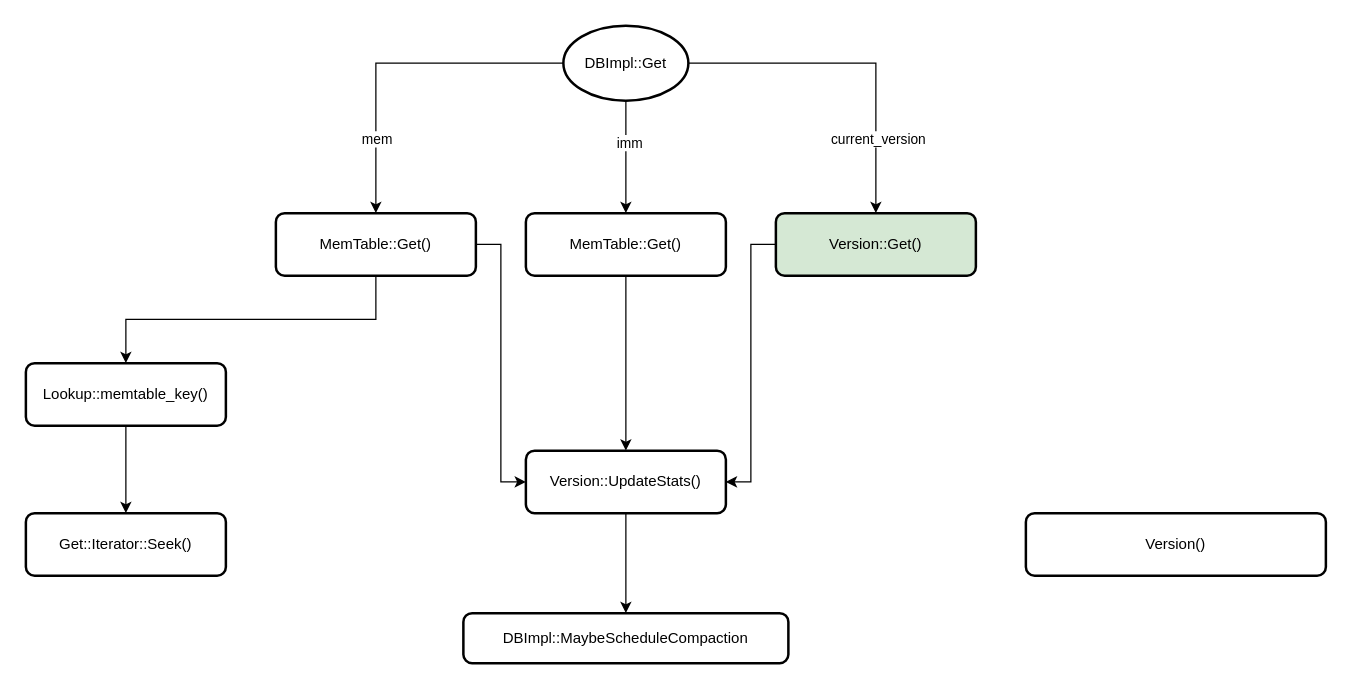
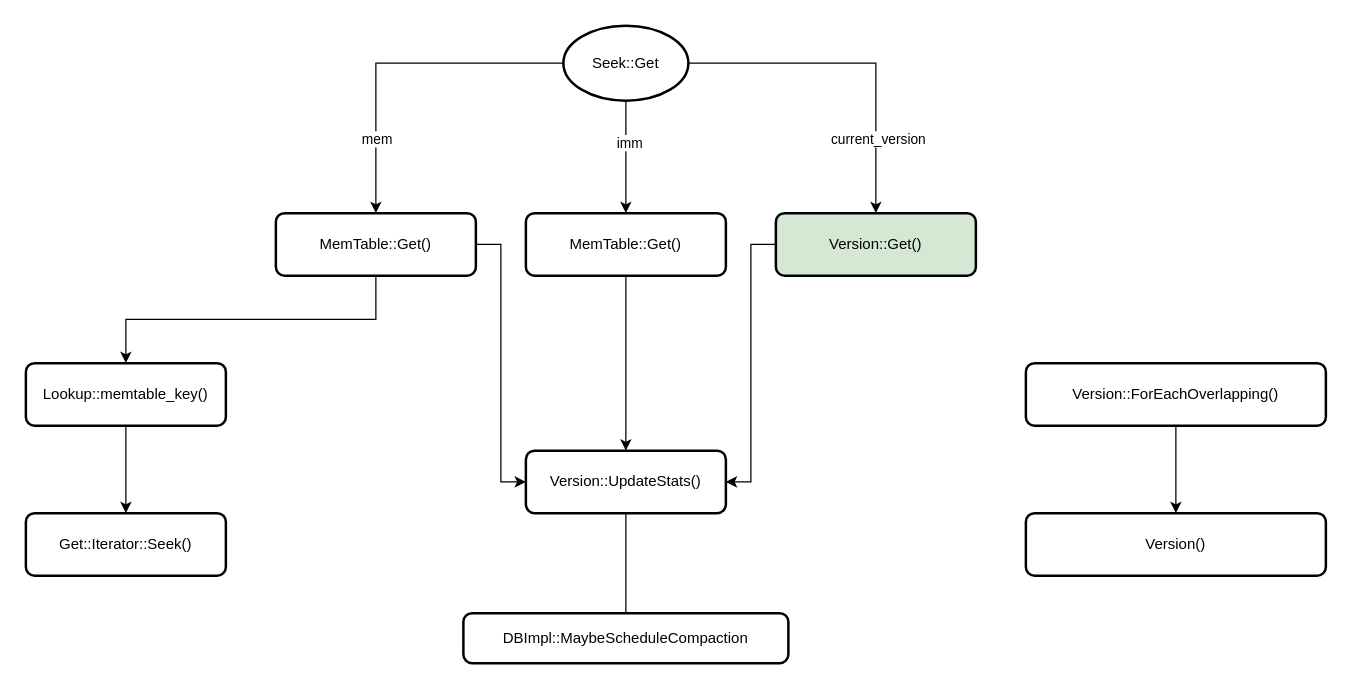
node "DBImpl::Get": label "DBImpl::Get" -> "Seek::Get"
node "Version::ForEachOverlapping()": added
edge "Version::ForEachOverlapping()" -> "Version()": added
edge "Version::UpdateStats()" -> "DBImpl::MaybeScheduleCompaction": arrowhead classic -> none
